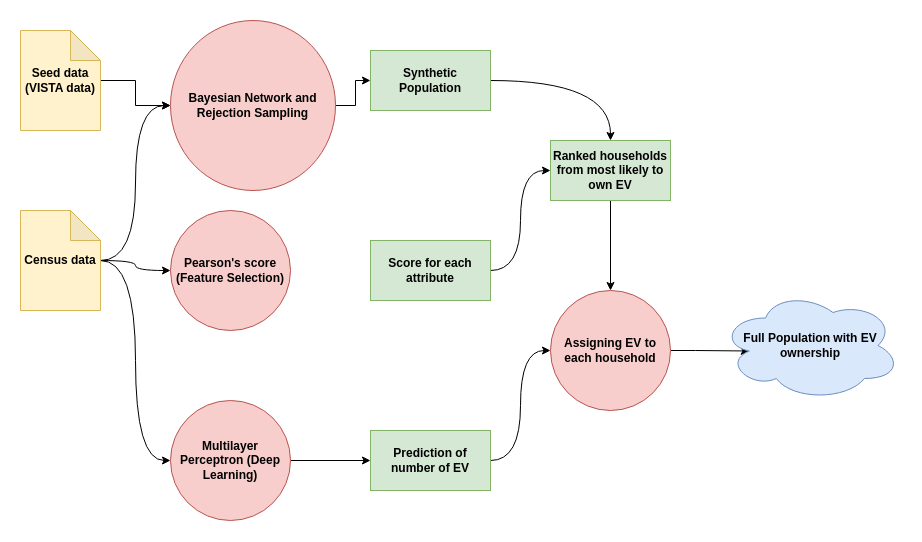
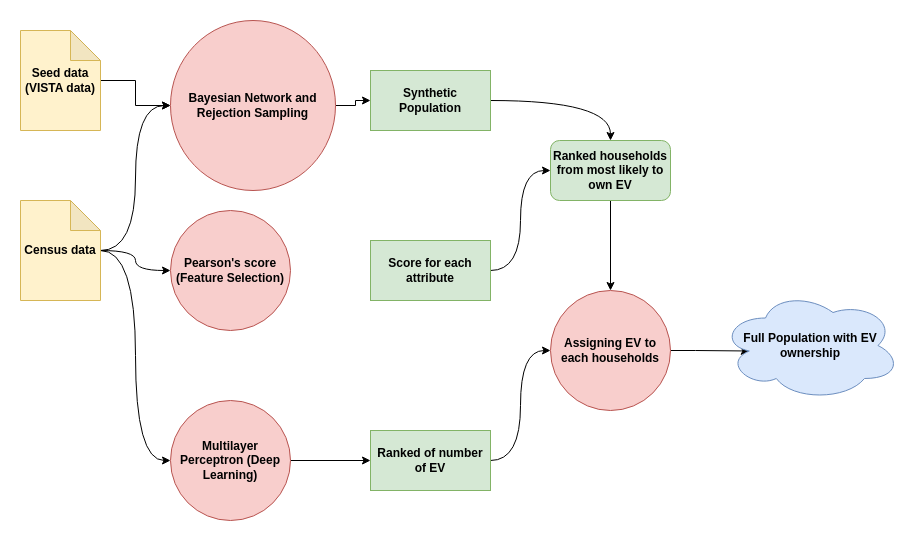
node "Synthetic Population": moved (431, 81) -> (431, 101)
node "Ranked households from most likely to own EV": shape rectangle -> rounded rectangle
node "Census data": moved (61, 261) -> (61, 251)
node "Assigning EV to each household": label "Assigning EV to each household" -> "Assigning EV to each households"
node "Prediction of number of EV": label "Prediction of number of EV" -> "Ranked of number of EV"
